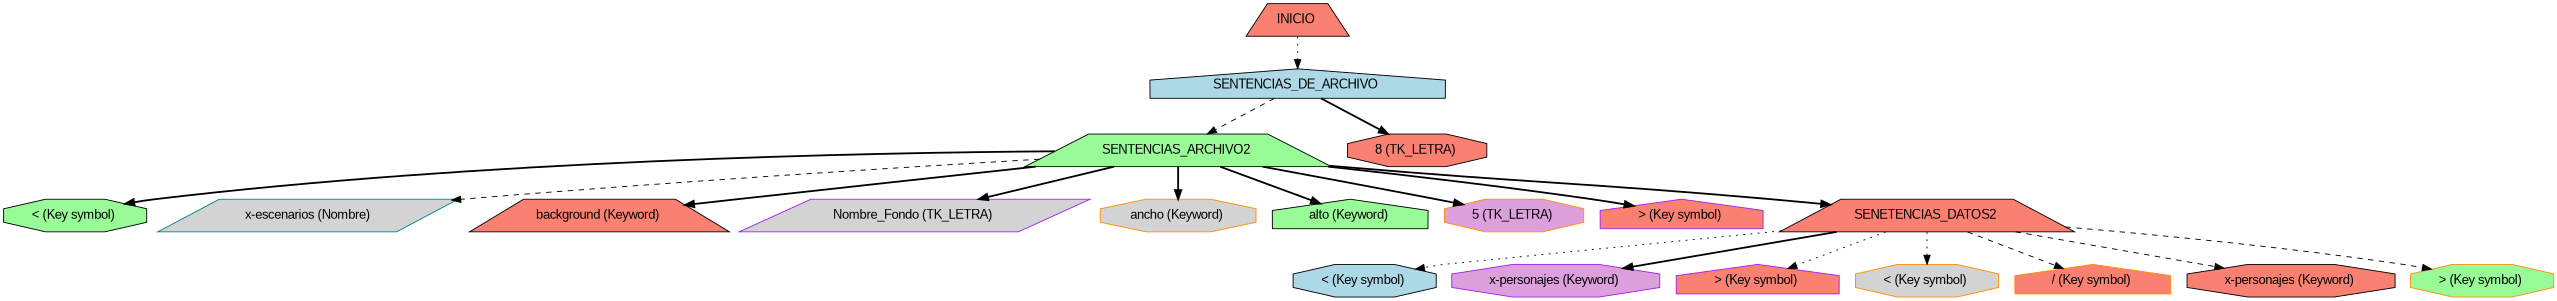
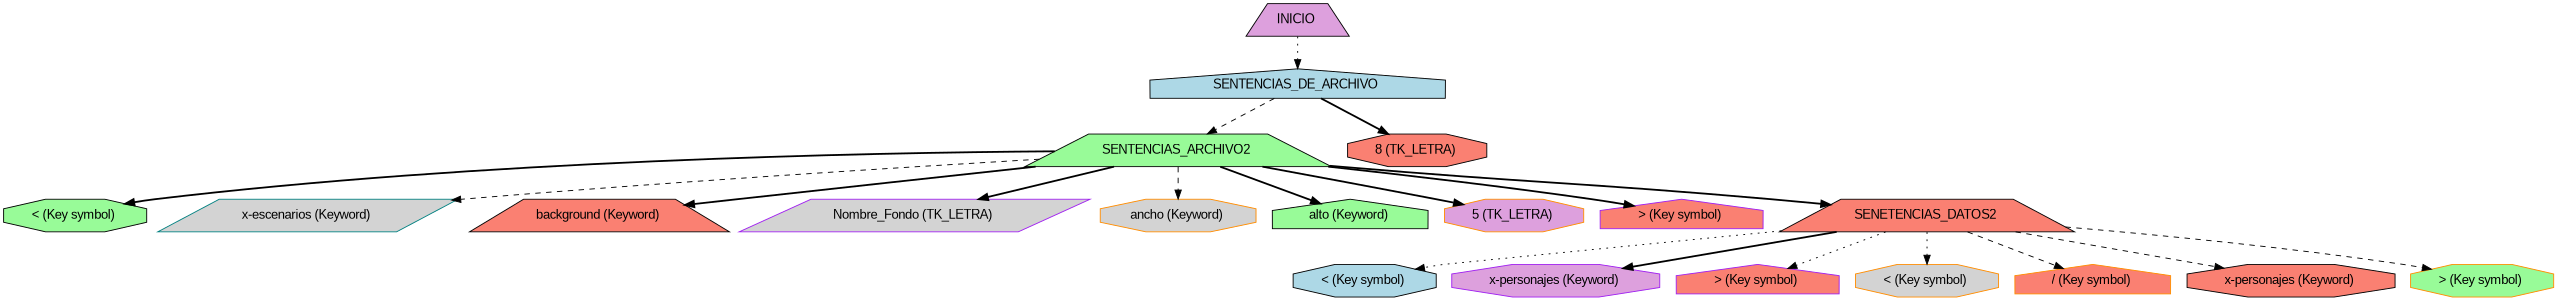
node "INICIO": fillcolor salmon -> plum
edge "SENTENCIAS_ARCHIVO2" -> "ancho (Keyword)": style bold -> dashed
node "x-escenarios (Nombre)": label "x-escenarios (Nombre)" -> "x-escenarios (Keyword)"
